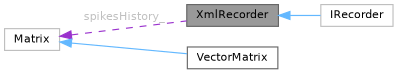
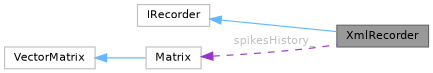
edge "IRecorder" -> "XmlRecorder": reversed
edge "VectorMatrix" -> "Matrix": reversed
node "VectorMatrix": color gray40 -> grey75
